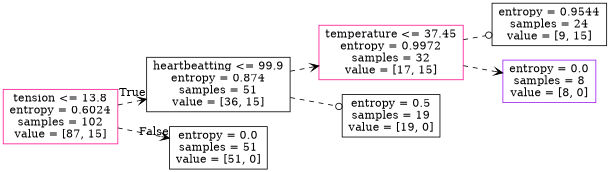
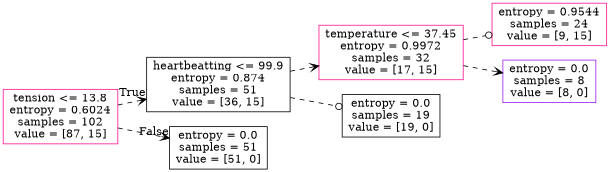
node "entropy = 0.9544 samples = 24 value = [9, 15]": color black -> deeppink
node "entropy = 0.5 samples = 19 value = [19, 0]": label "entropy = 0.5 samples = 19 value = [19, 0]" -> "entropy = 0.0 samples = 19 value = [19, 0]"
